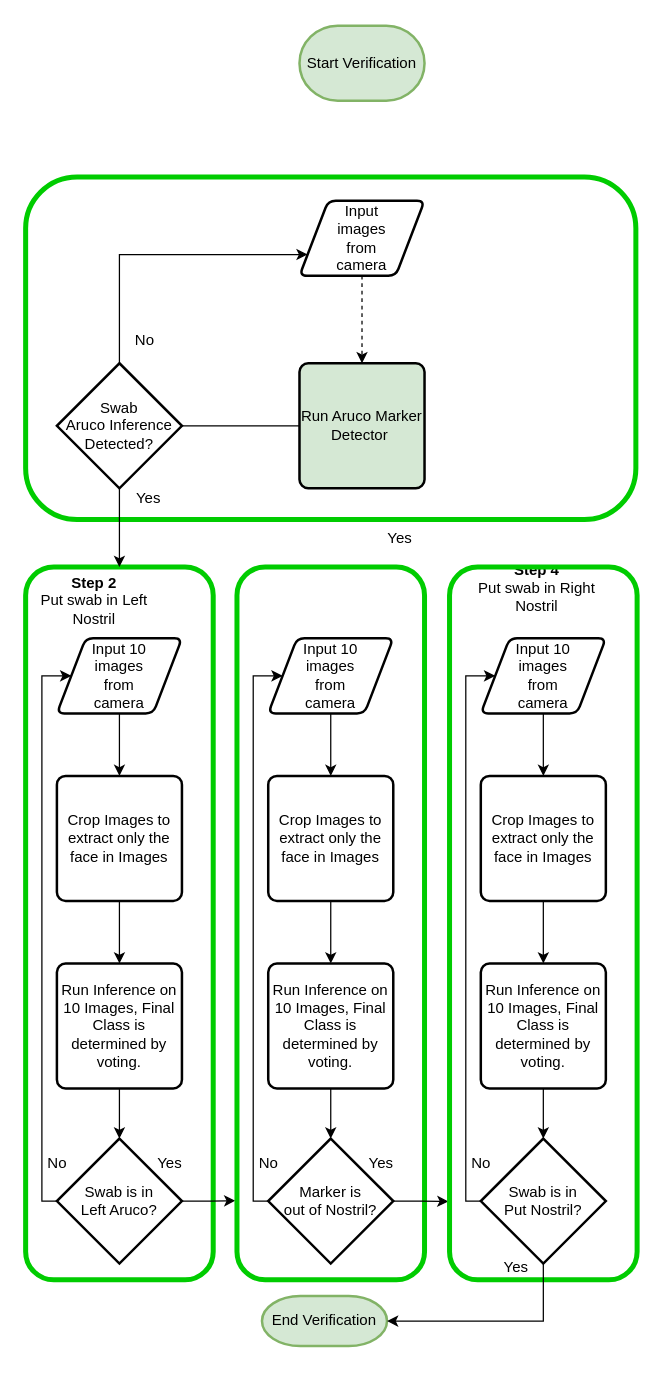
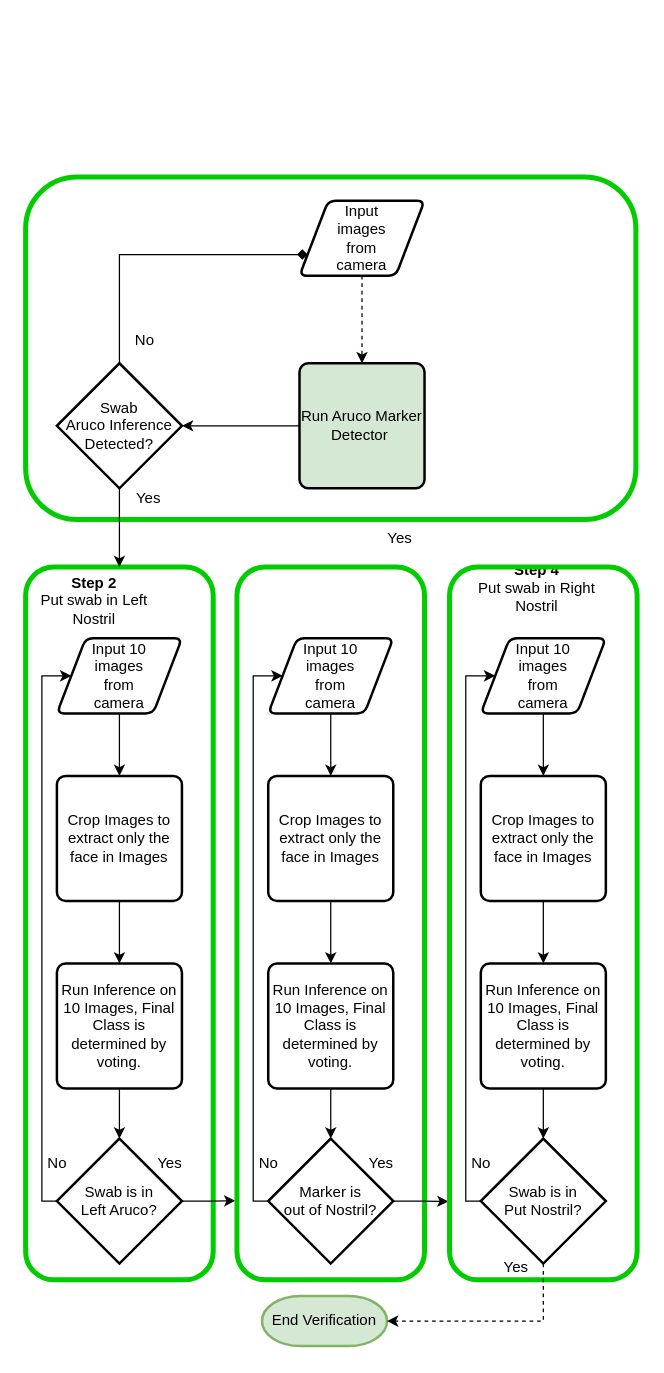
node "Start Verification": removed
edge "Swab Aruco Inference Detected?" -> "Input images from camera": arrowhead classic -> diamond
edge "Swab Aruco Inference Detected?" -- "Run Aruco Marker Detector": arrowhead none -> classic
edge "Swab is in Put Nostril?" -> "End Verification": style solid -> dashed
